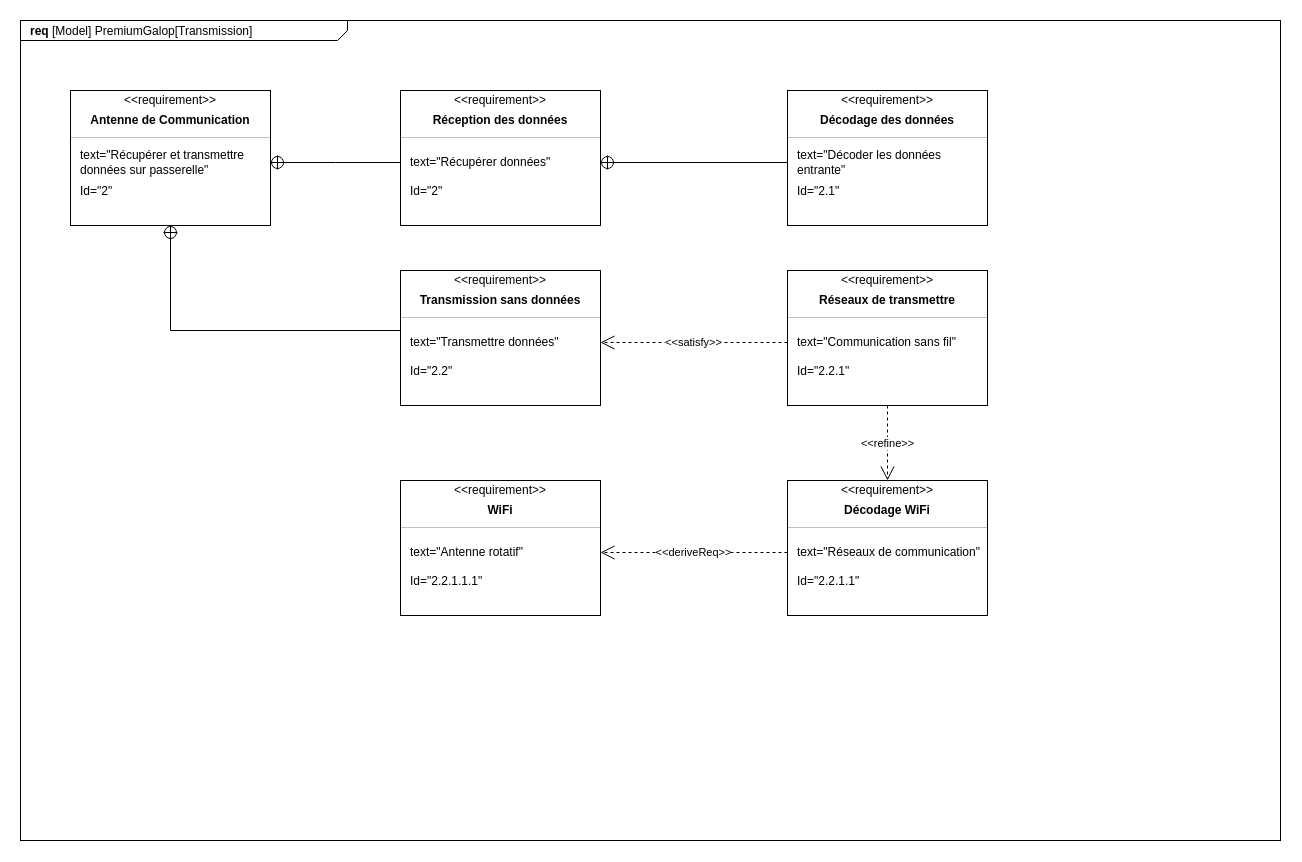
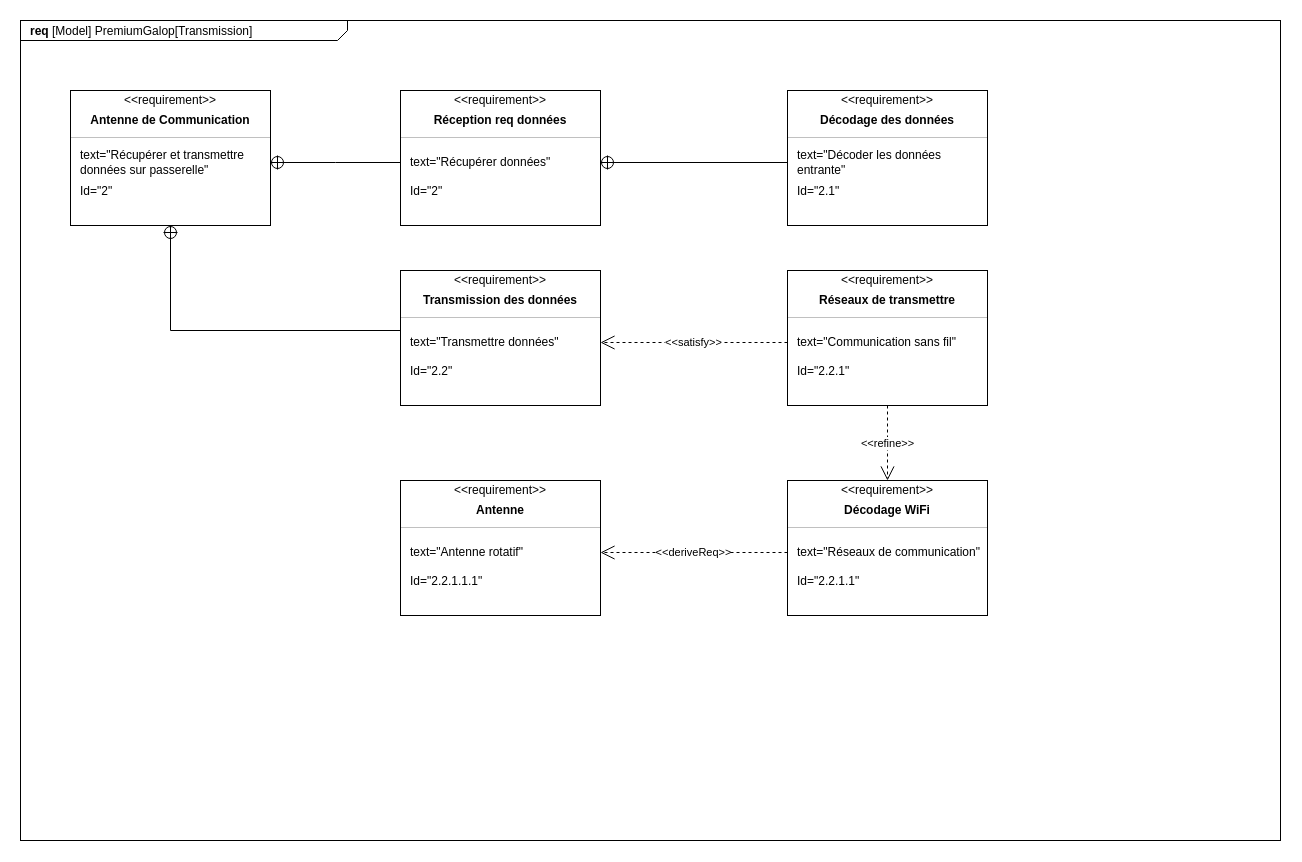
node "Réception des données": label "Réception des données" -> "Réception req données"
node "Transmission sans données": label "Transmission sans données" -> "Transmission des données"
node "WiFi": label "WiFi" -> "Antenne"
